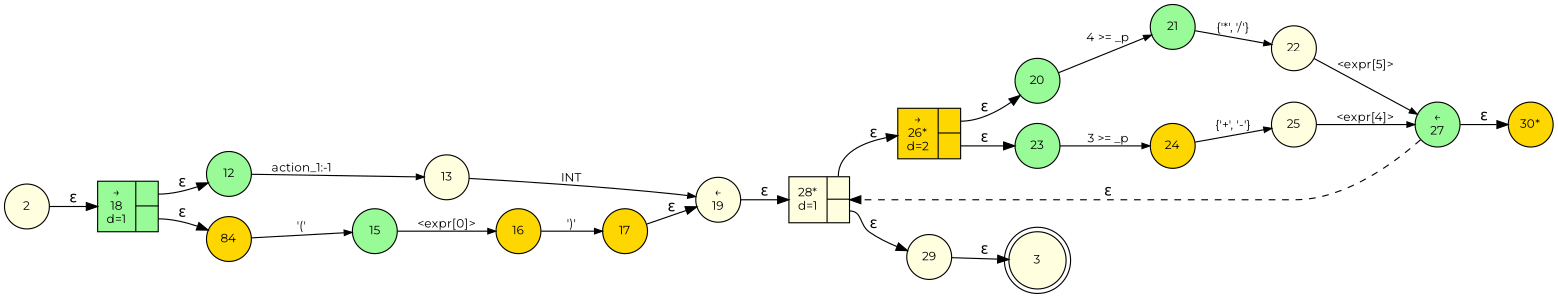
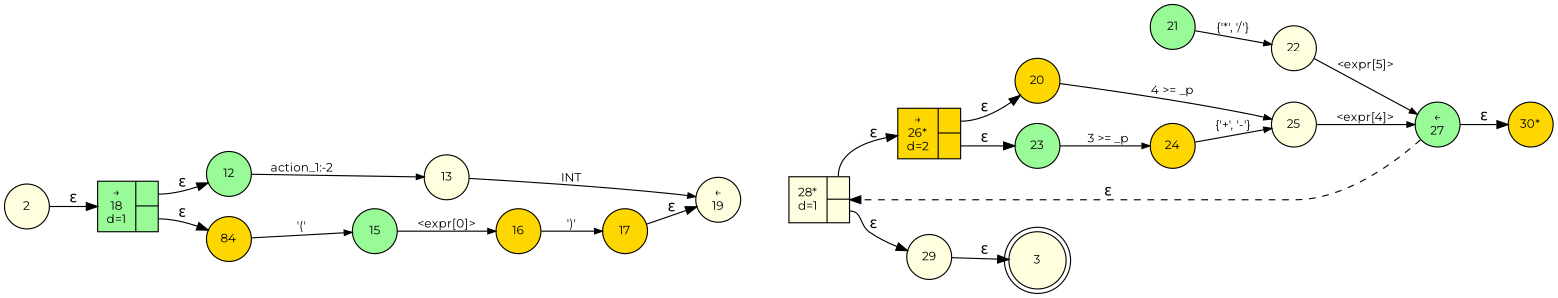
edge "20" -> "21": now "20" -> "25"
node "20": fillcolor palegreen -> gold
edge "12" -> "13": label "action_1:-1" -> "action_1:-2"
edge "← 19" -> "28*": removed, label "ε"
